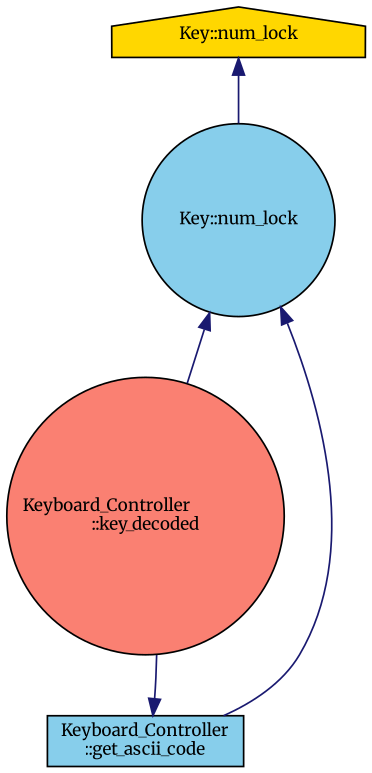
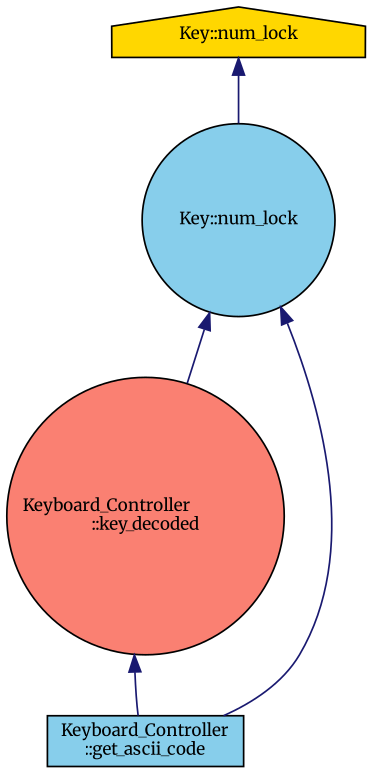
edge "Keyboard_Controller ::key_decoded" -> "Keyboard_Controller ::get_ascii_code": reversed
